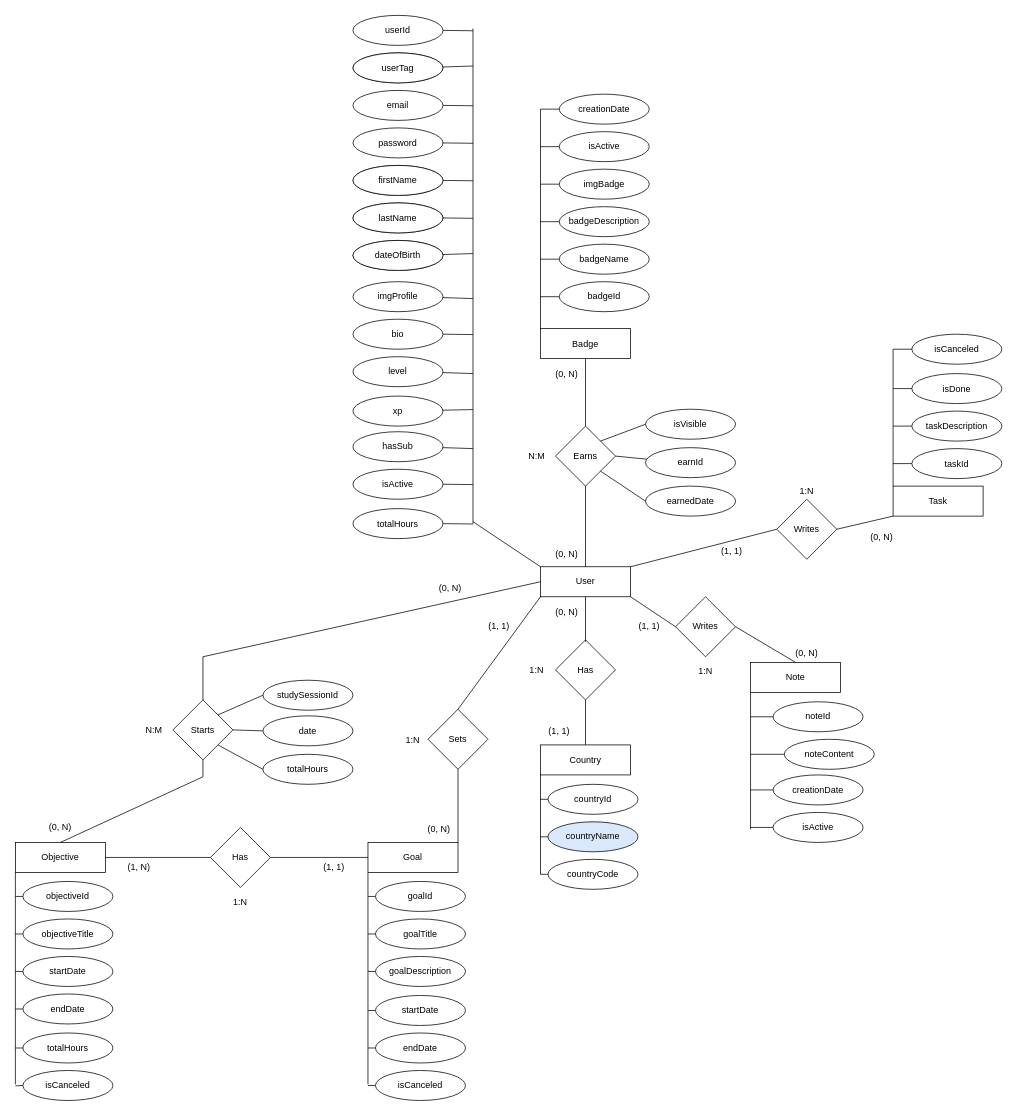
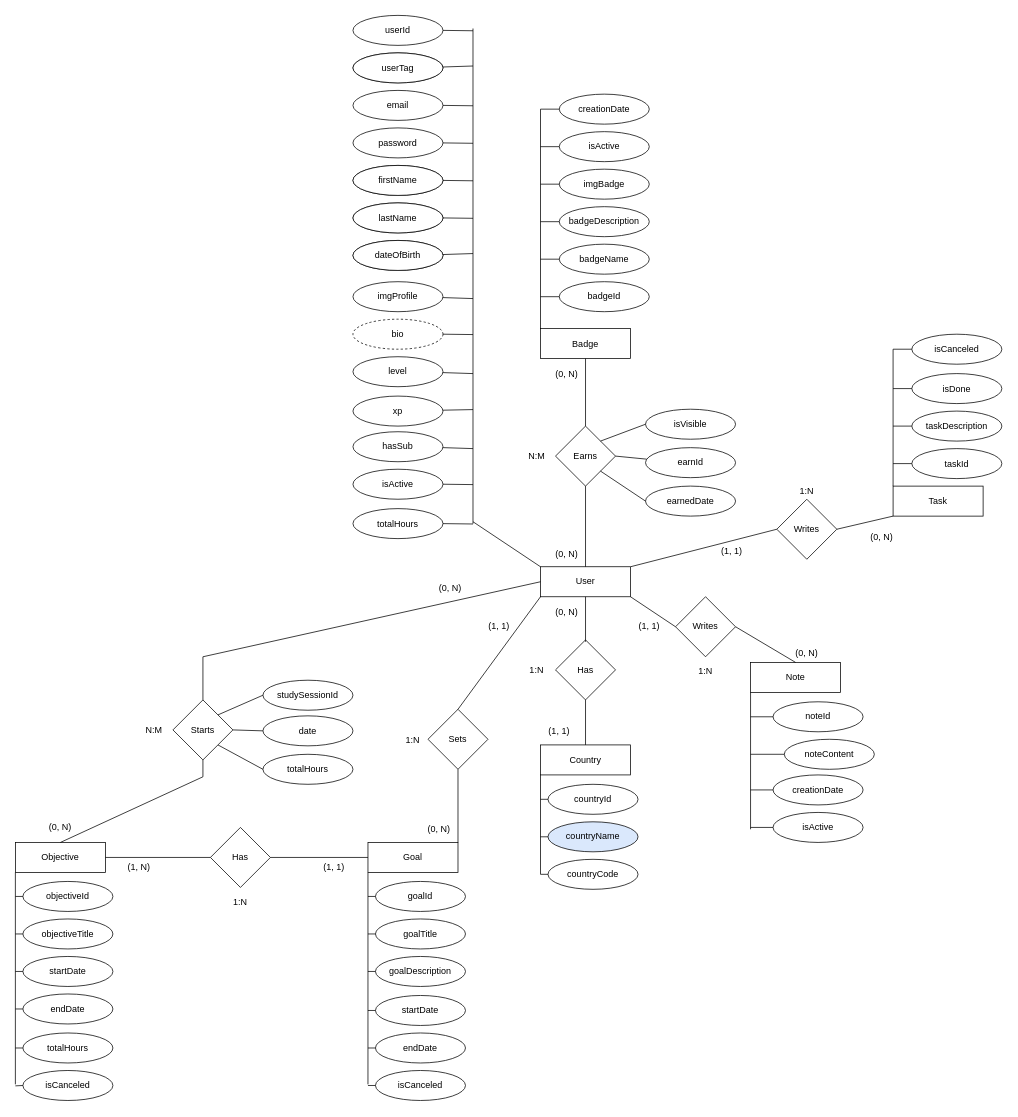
node "bio": style solid -> dashed
